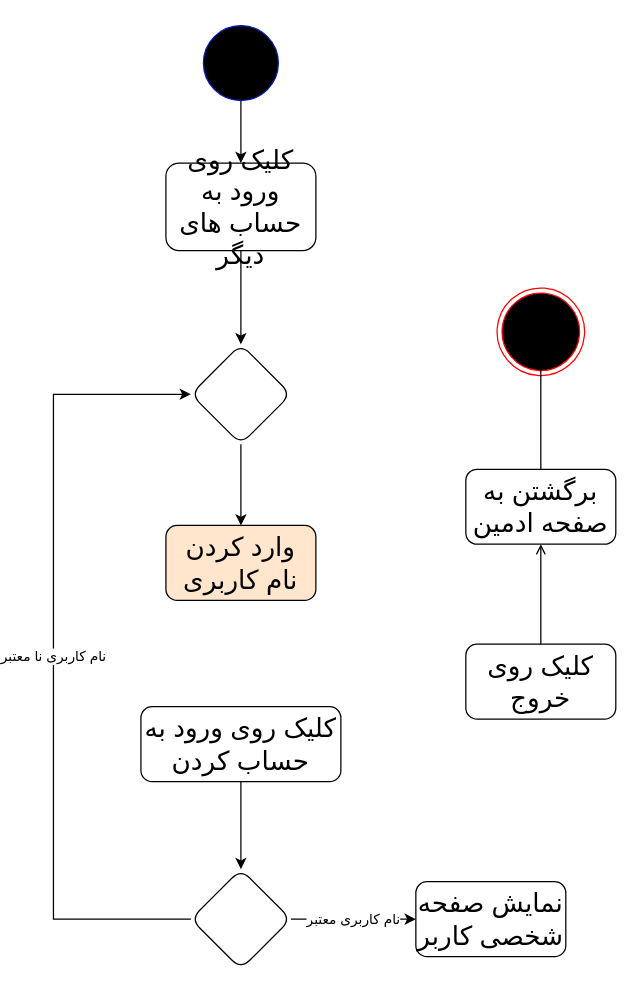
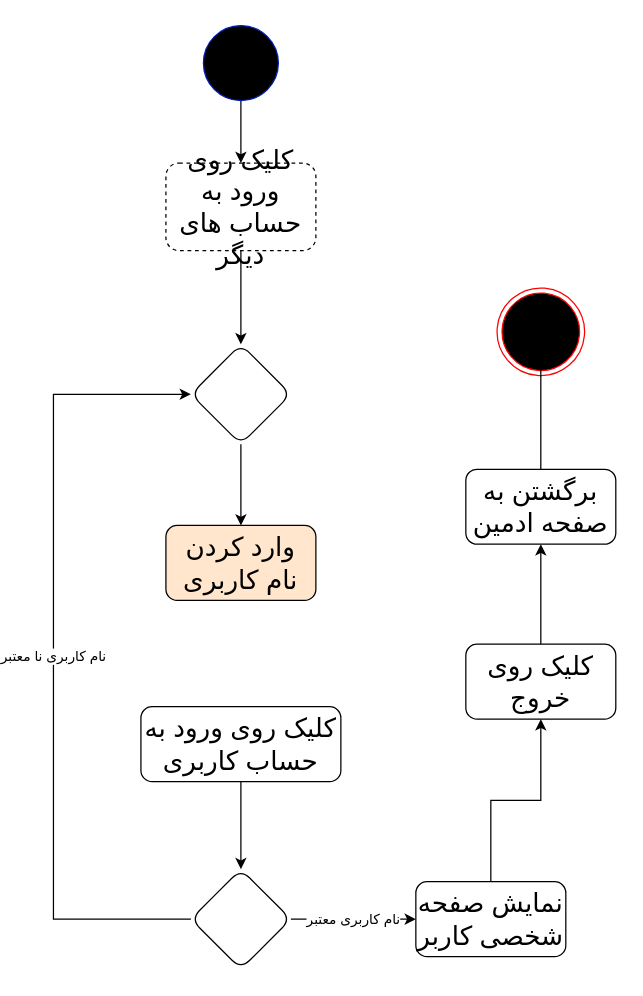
node "کلیک روی ورود به حساب های دیگر": style solid -> dashed
edge "کلیک روی خروج" -> "برگشتن به صفحه ادمین": arrowhead open -> classic
node "کلیک روی ورود به حساب کردن": label "کلیک روی ورود به حساب کردن" -> "کلیک روی ورود به حساب کاربری"
edge "نمایش صفحه شخصی کاربر" -> "کلیک روی خروج": added
